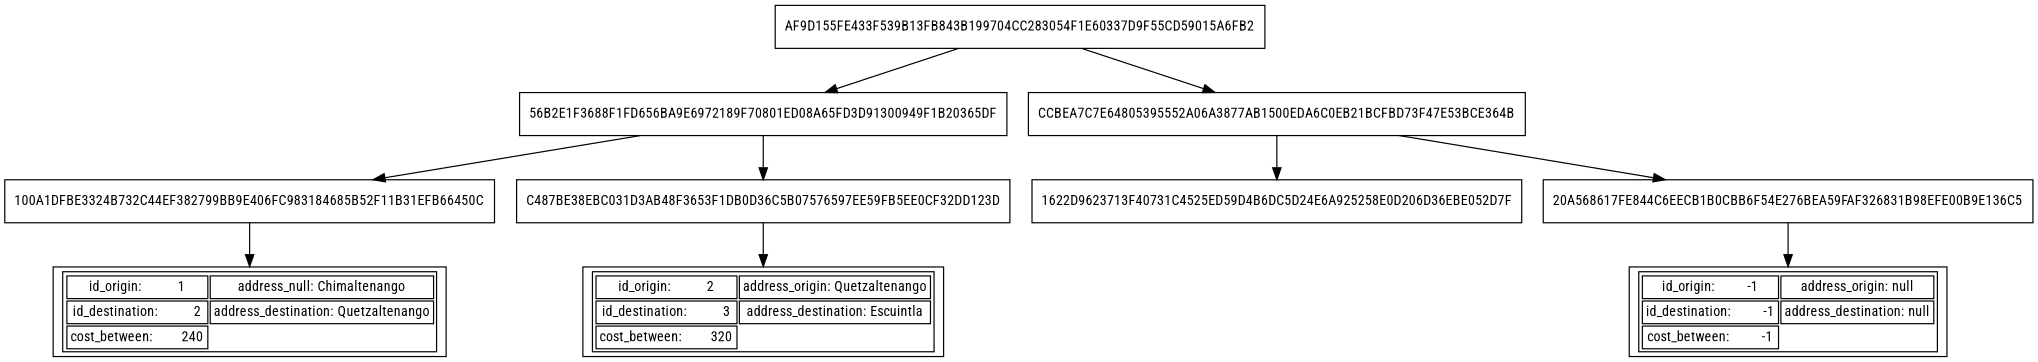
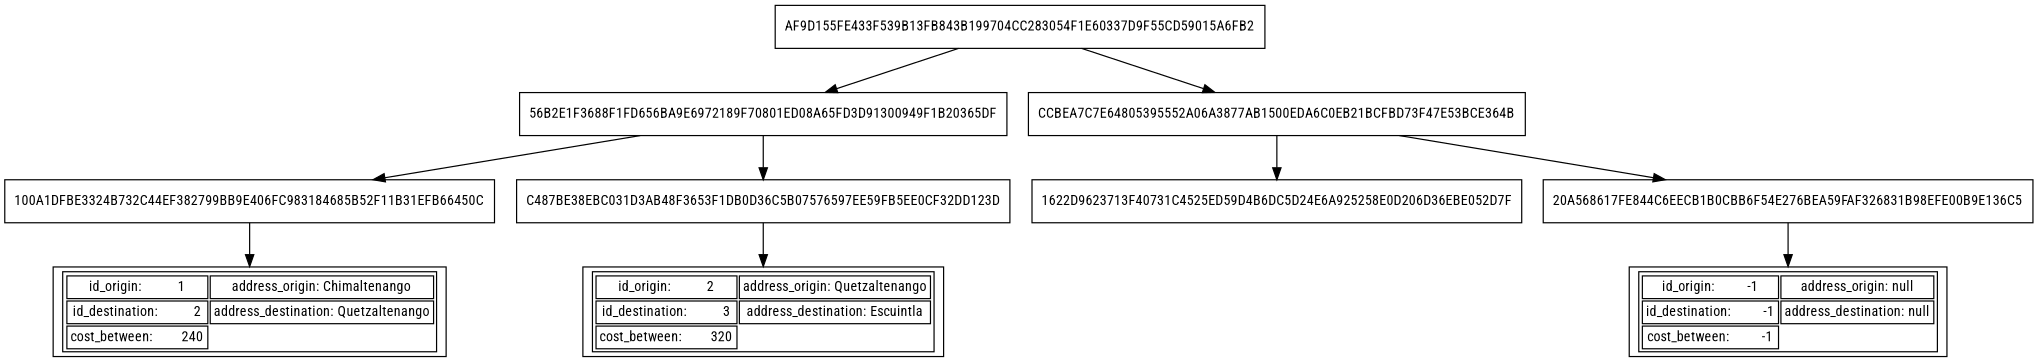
node "id_origin:          1": text "address_null: Chimaltenango" -> "address_origin: Chimaltenango"
